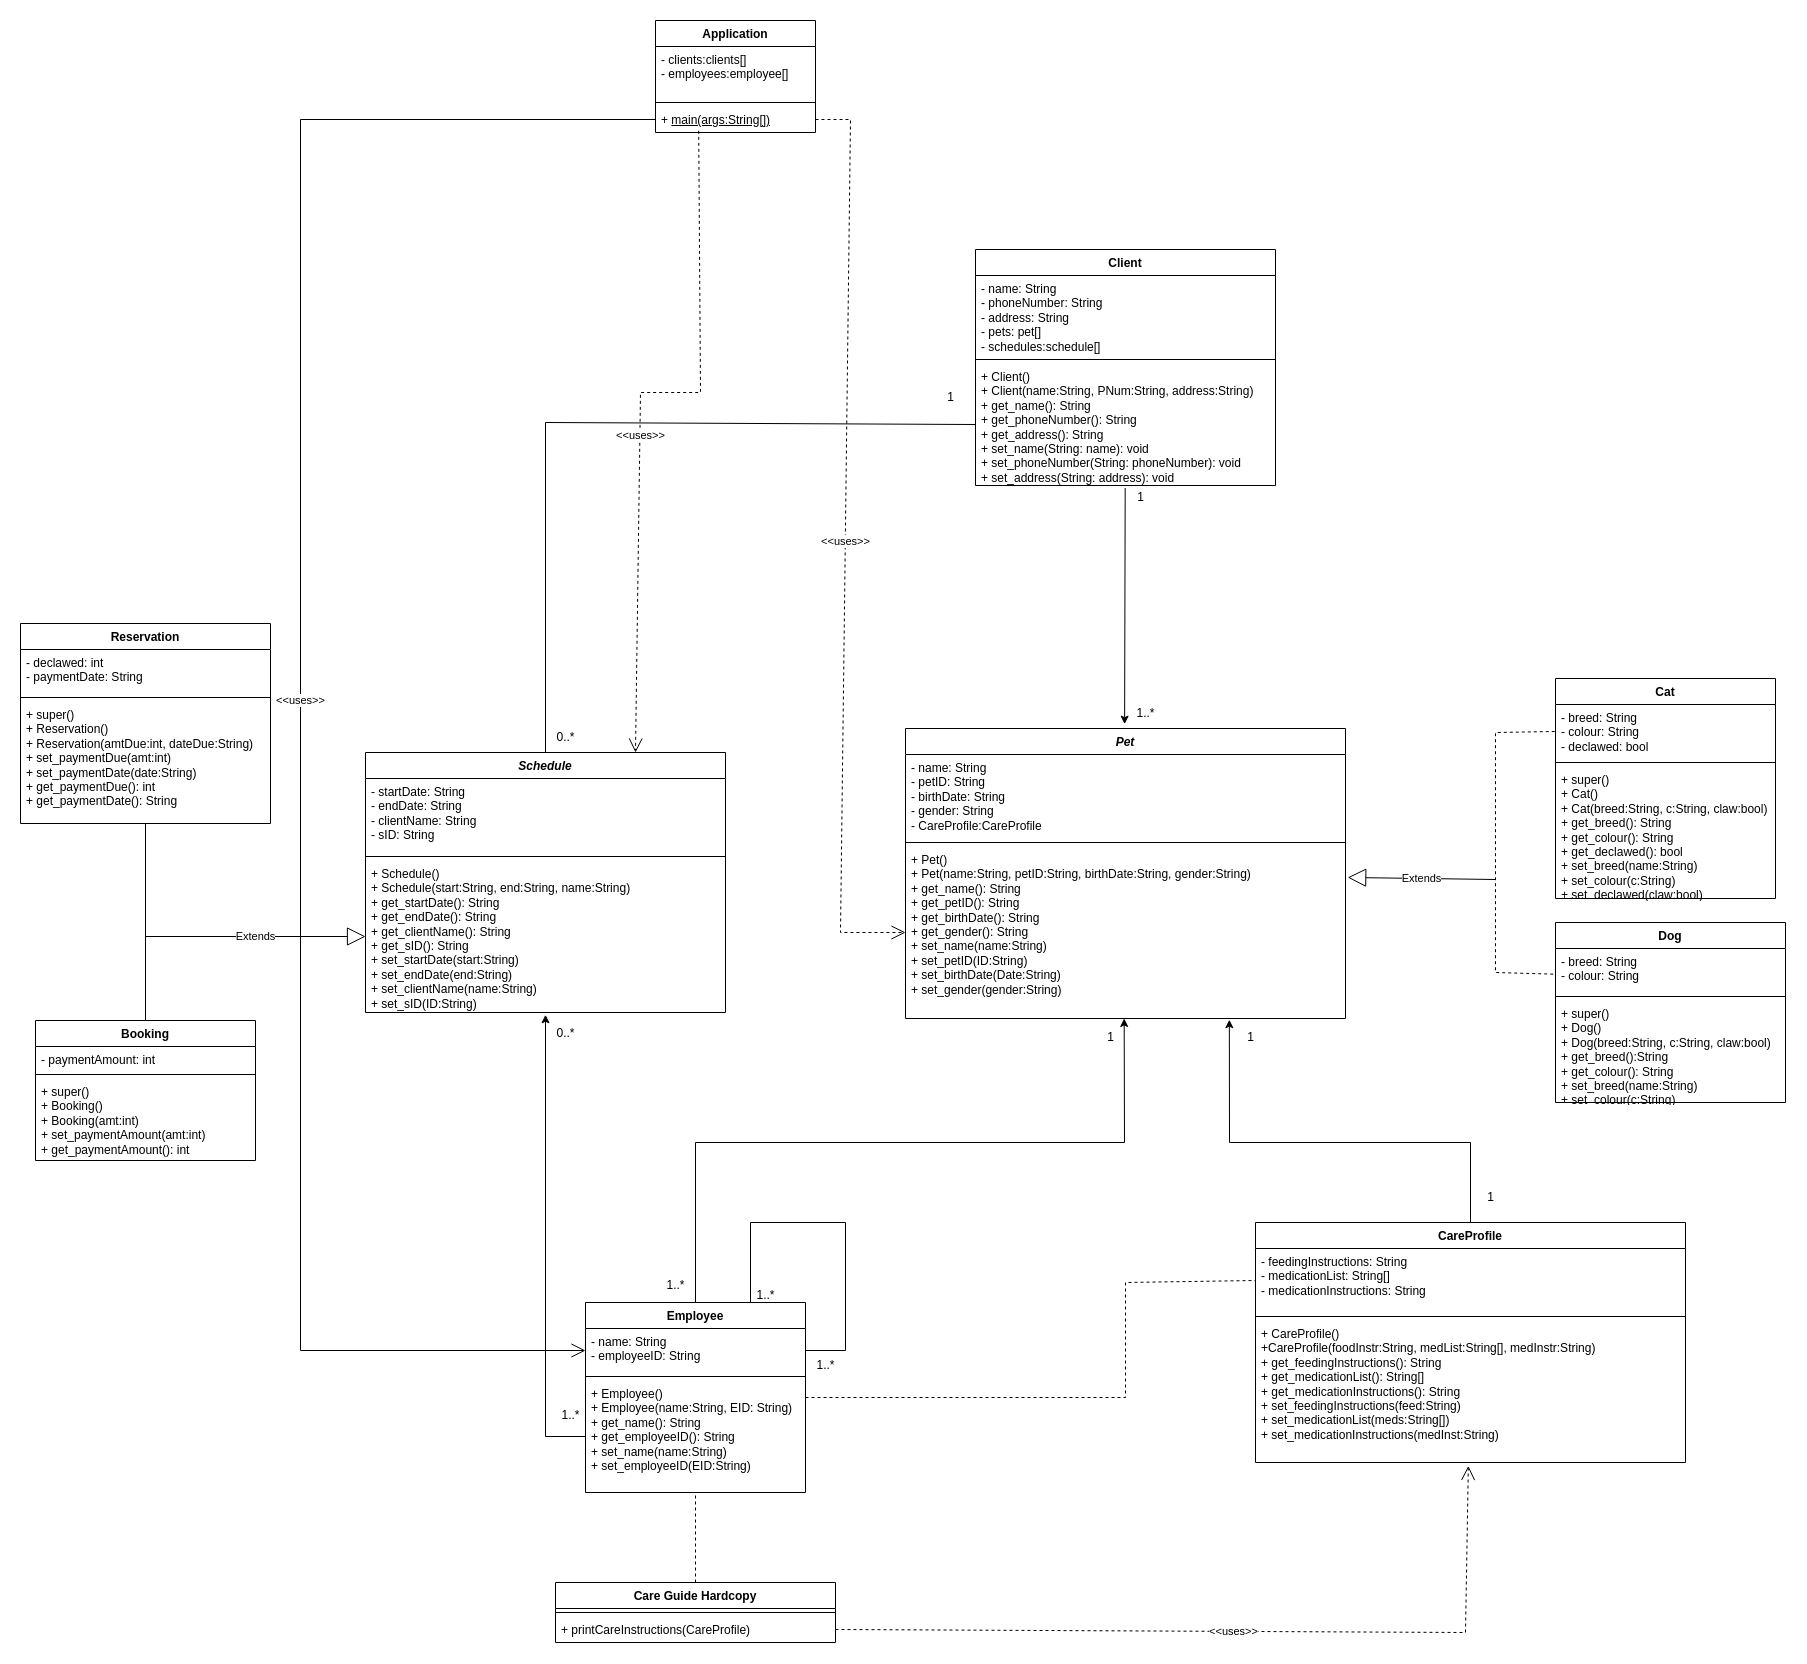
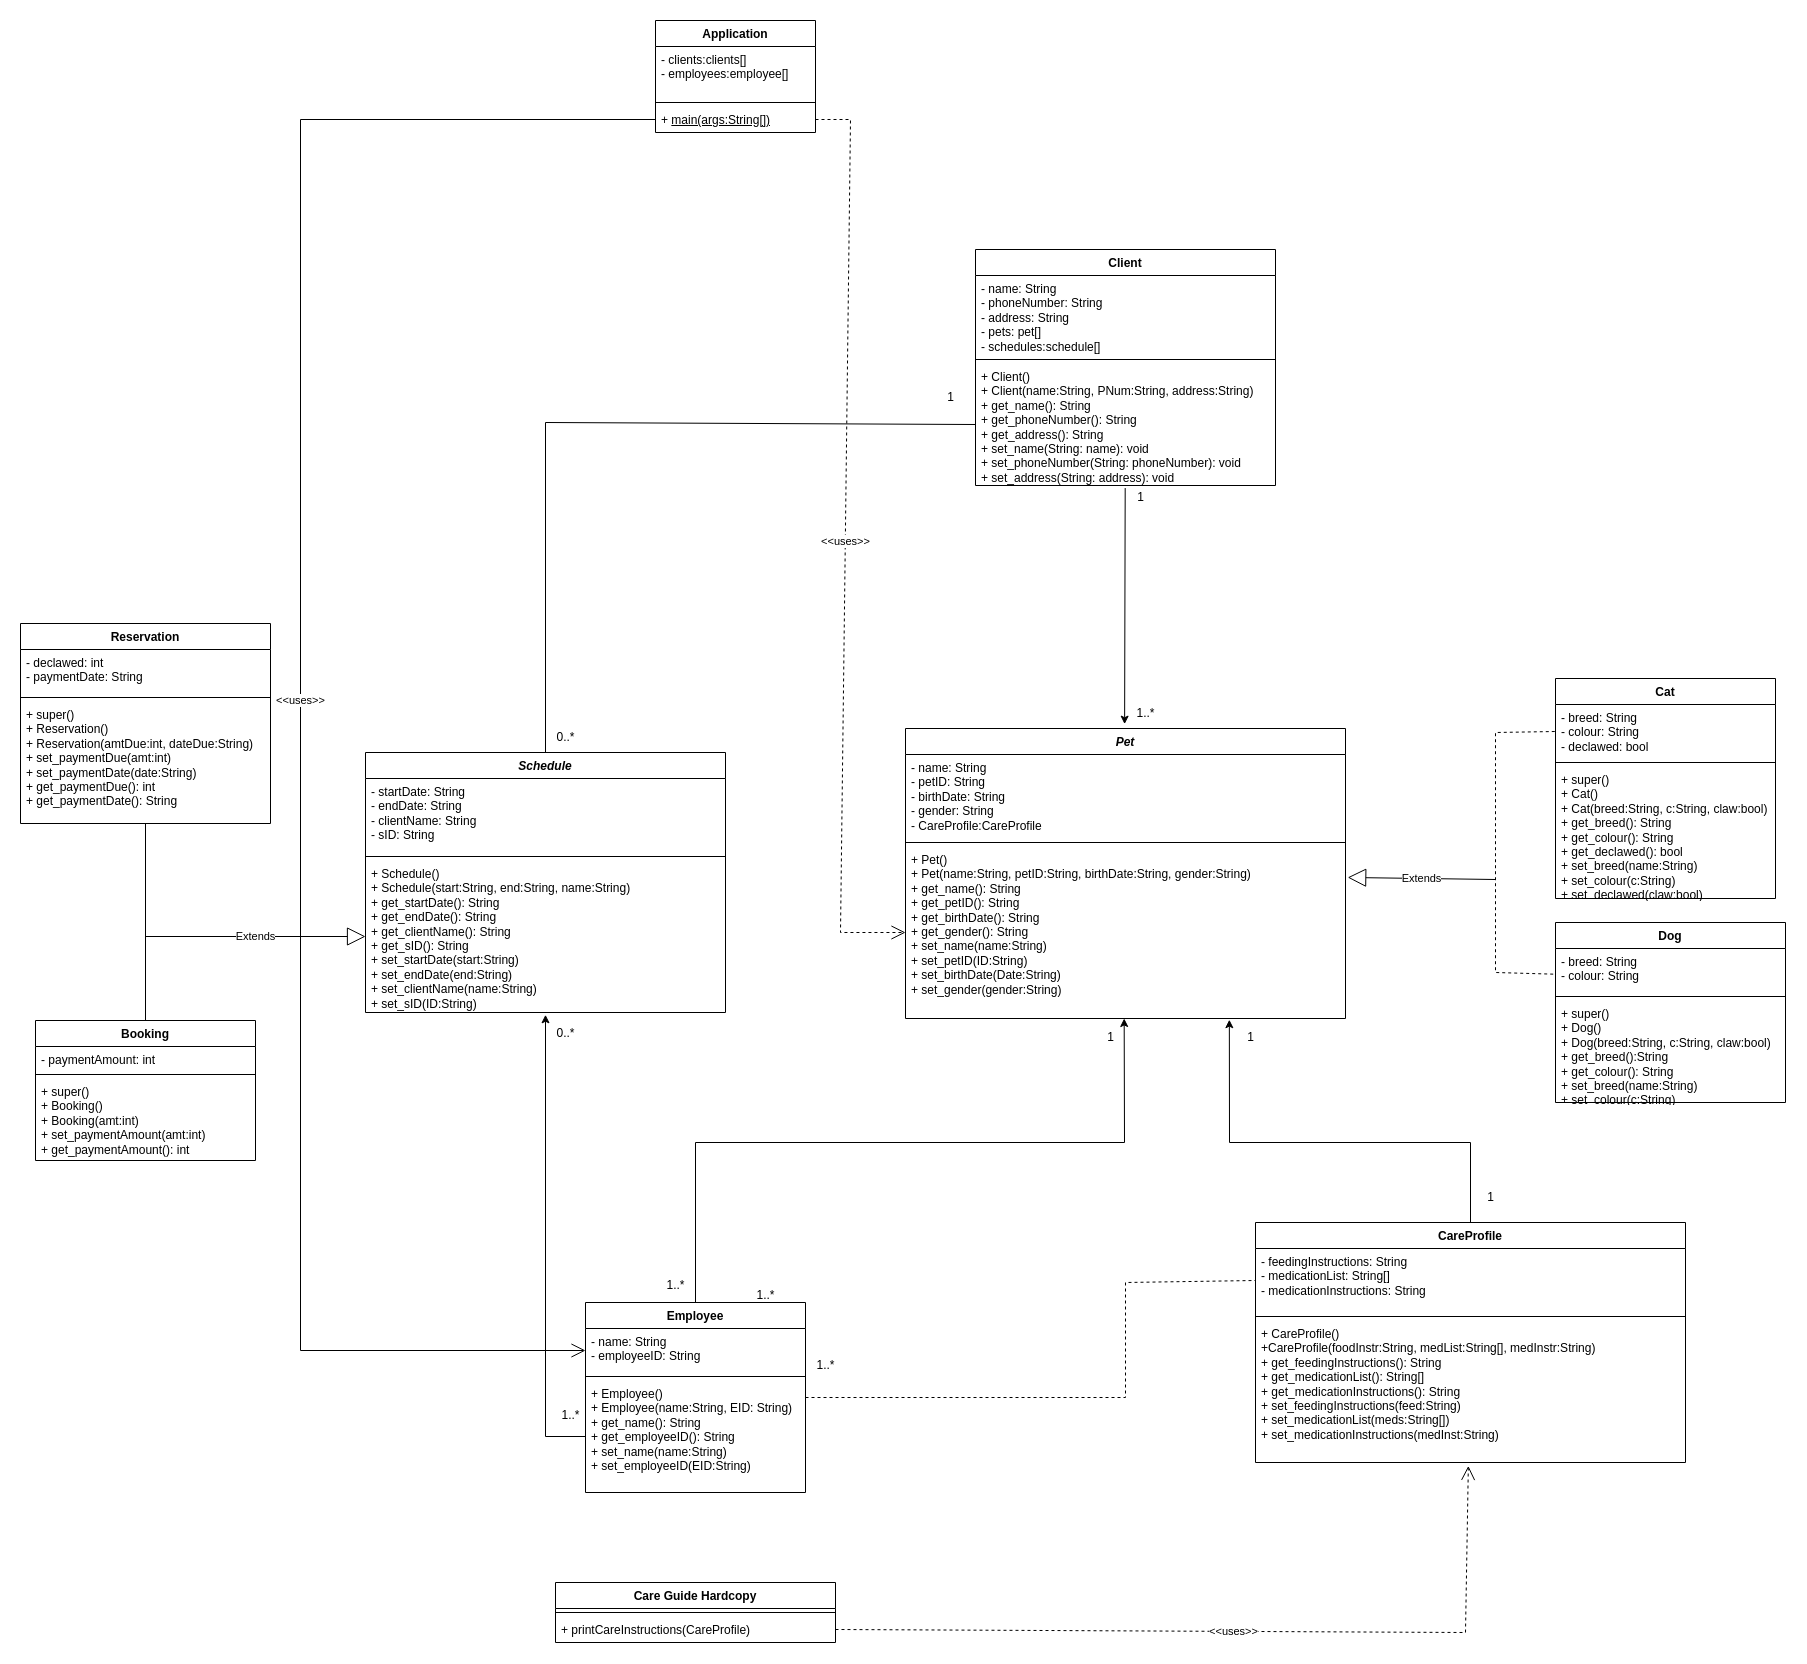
edge "+ main(args:String[])" -> "Schedule": removed, label "<<uses>>"
edge "- name: String - employeeID: String" -- "Employee": removed
edge "Employee" -- "Care Guide Hardcopy": removed
